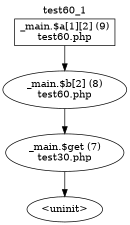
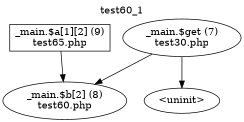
node "_main.$a[1][2] (9) test60.php": label "_main.$a[1][2] (9) test60.php" -> "_main.$a[1][2] (9) test65.php"
edge "_main.$b[2] (8) test60.php" -> "_main.$get (7) test30.php": reversed
